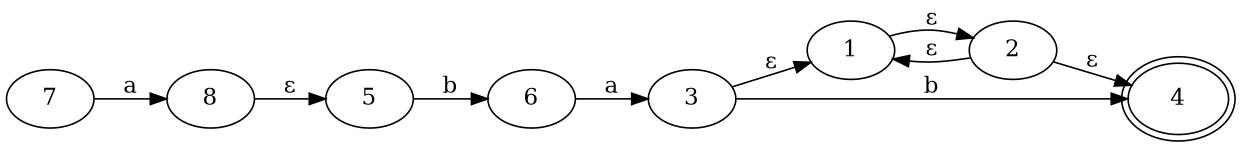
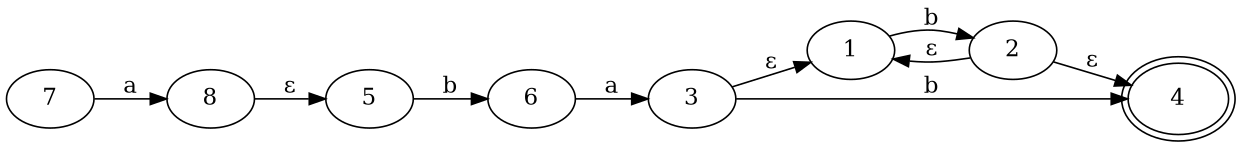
edge "1" -> "2": label "ε" -> "b"
